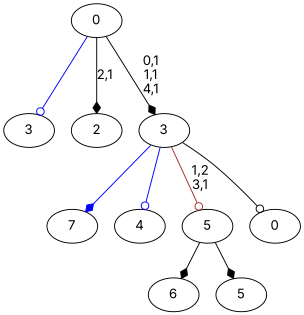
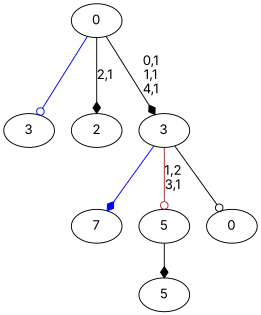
node "4": removed
node "6": removed
